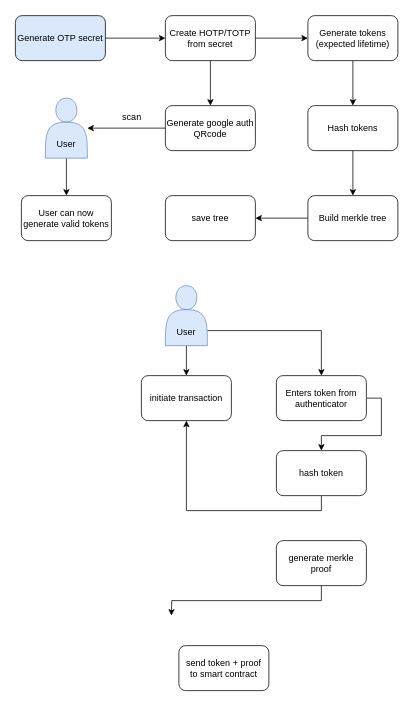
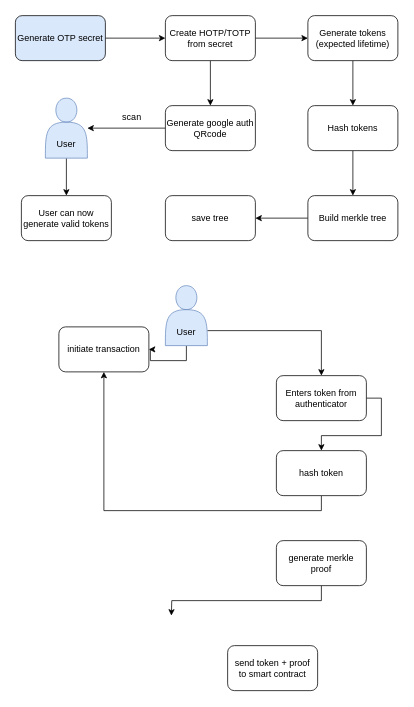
node "initiate transaction": moved (186, 398) -> (104, 349)
node "send token + proof to smart contract": moved (224, 668) -> (273, 668)
